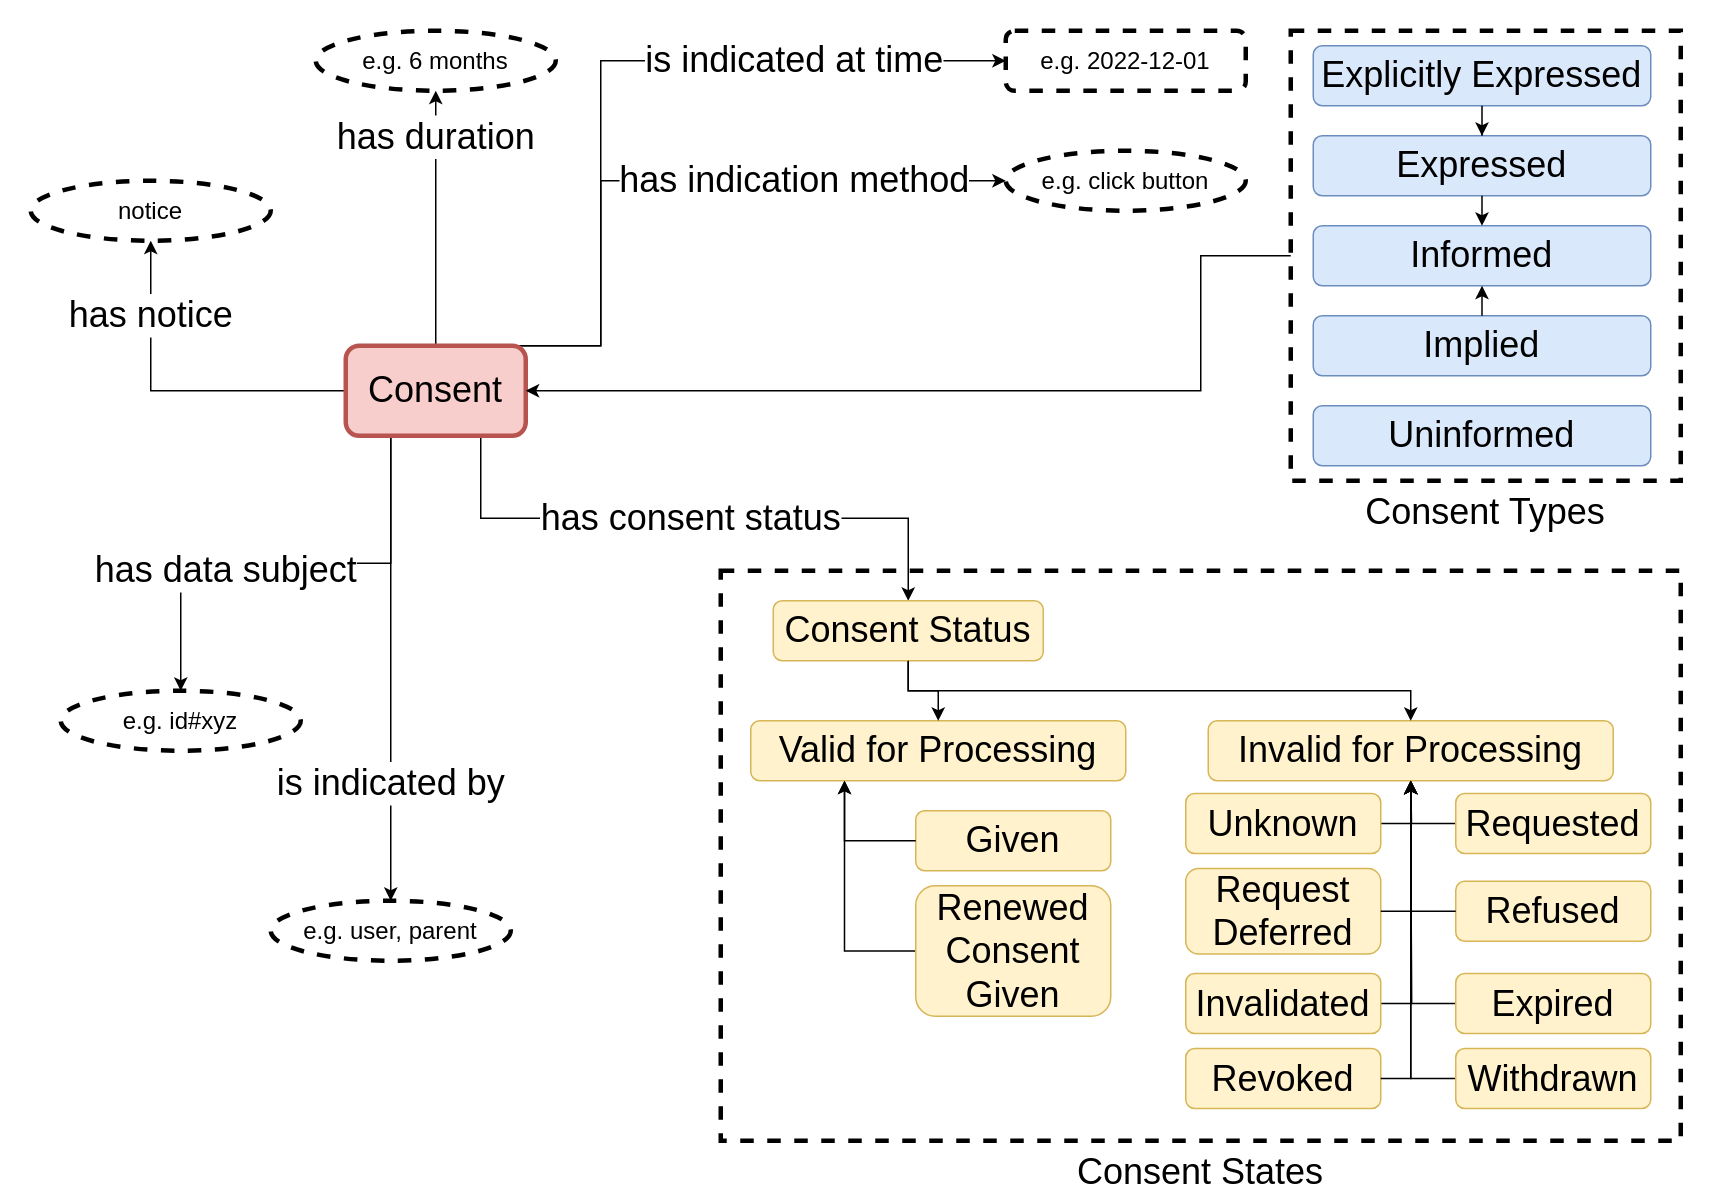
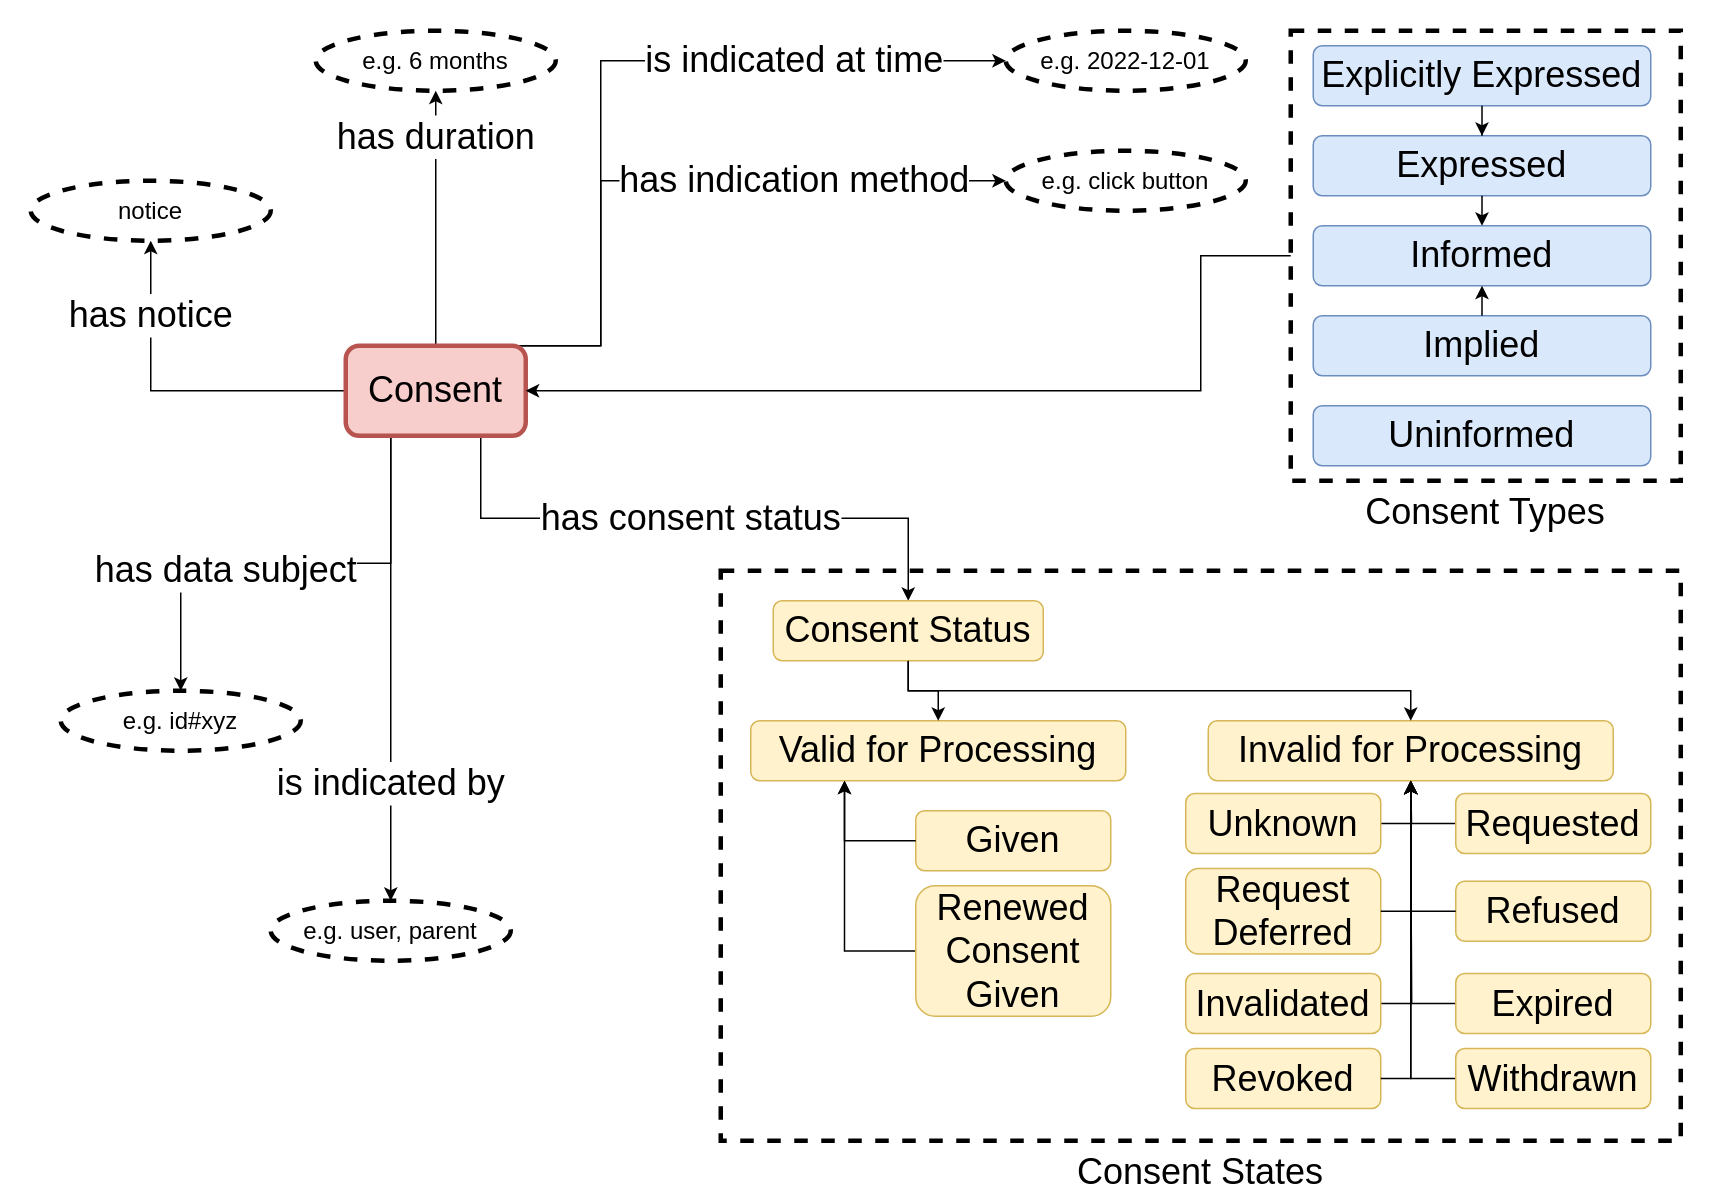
node "e.g. 2022-12-01": shape rounded rectangle -> ellipse
